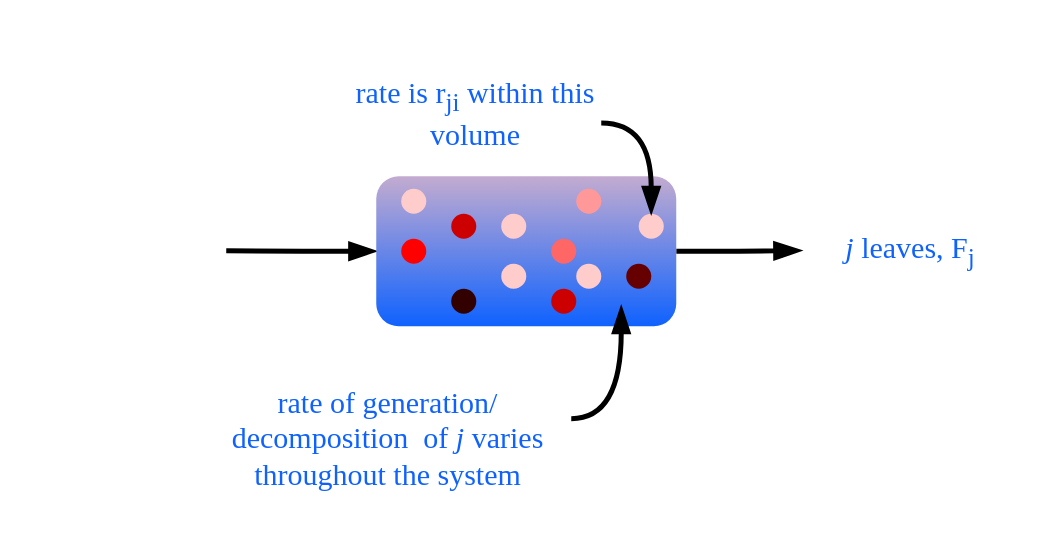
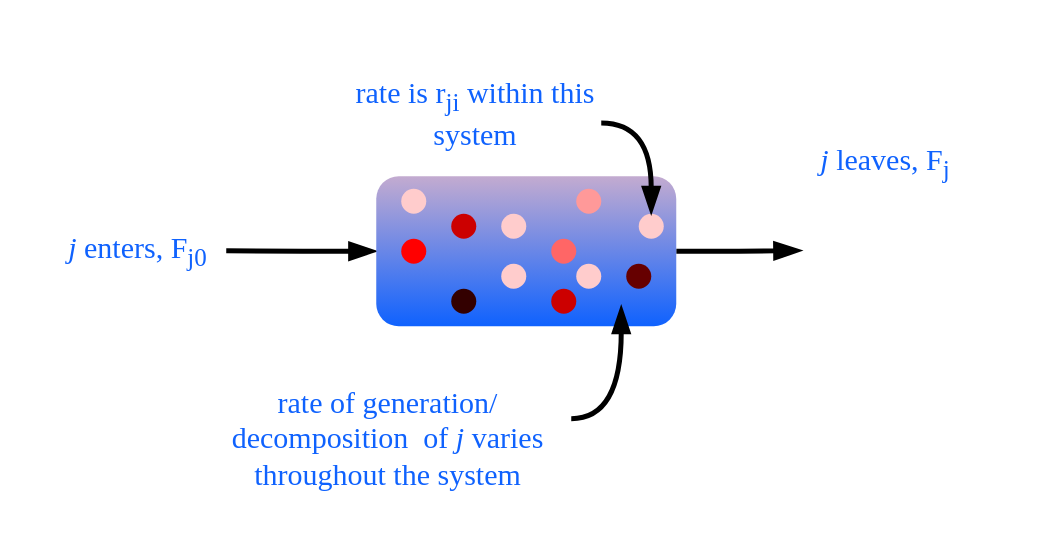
node "rate is rji within this volume": label "rate is rji within this volume" -> "rate is rji within this system"
node "j enters, Fj0": added
node "j leaves, Fj": moved (910, 251) -> (885, 164)
